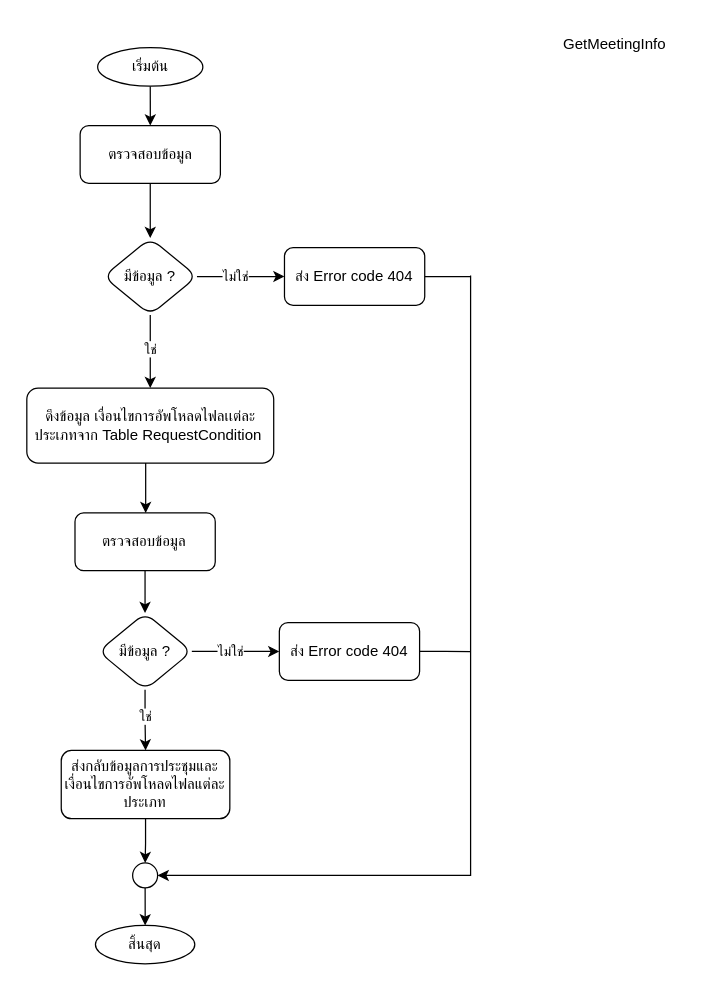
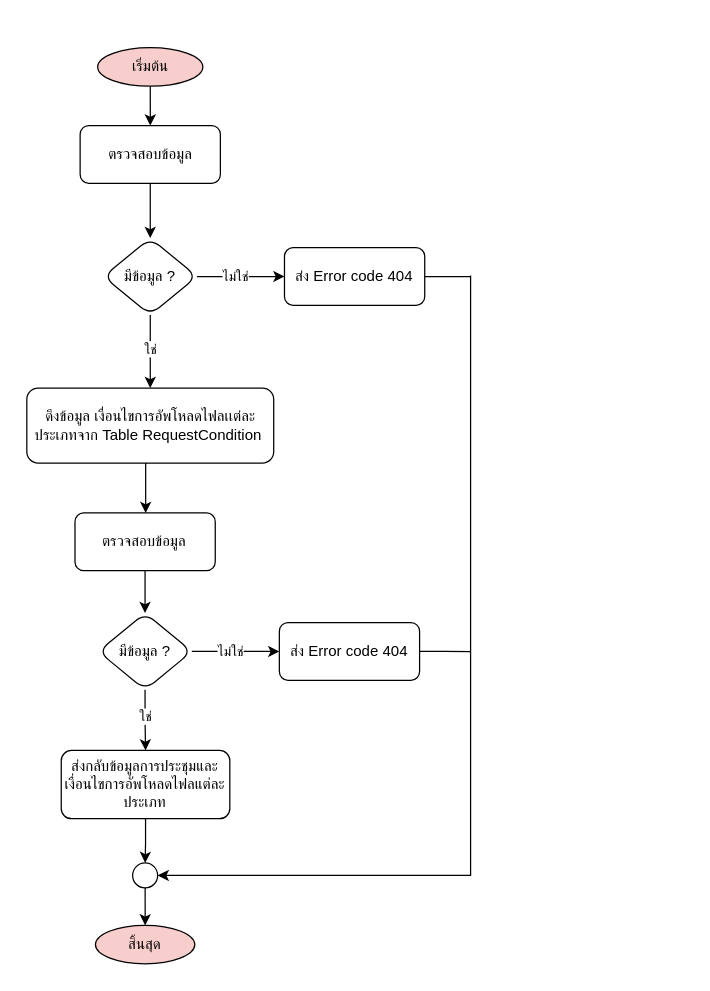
node "GetMeetingInfo": removed
node "เริ่มต้น": fillcolor #ffffff -> #f8cecc
node "สิ้นสุด": fillcolor #ffffff -> #f8cecc
